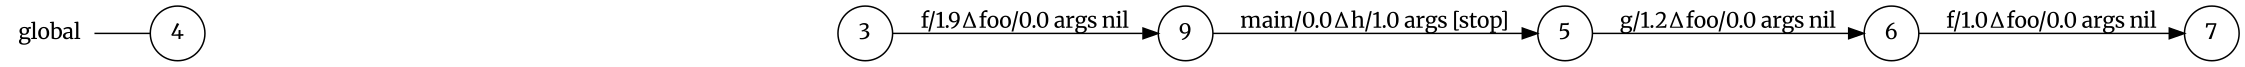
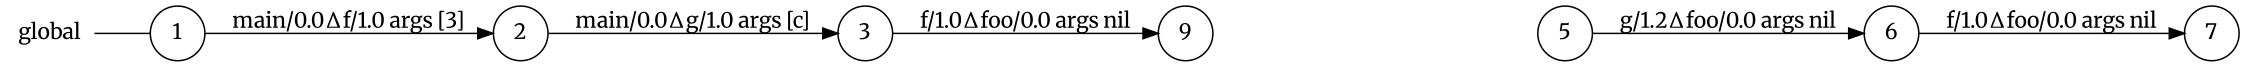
edge "3" -> "9": label "f/1.9Δfoo/0.0 args nil" -> "f/1.0Δfoo/0.0 args nil"
node "4": label "4" -> "1"
node "2": added
edge "9" -> "5": removed, label "main/0.0Δh/1.0 args [stop]"
